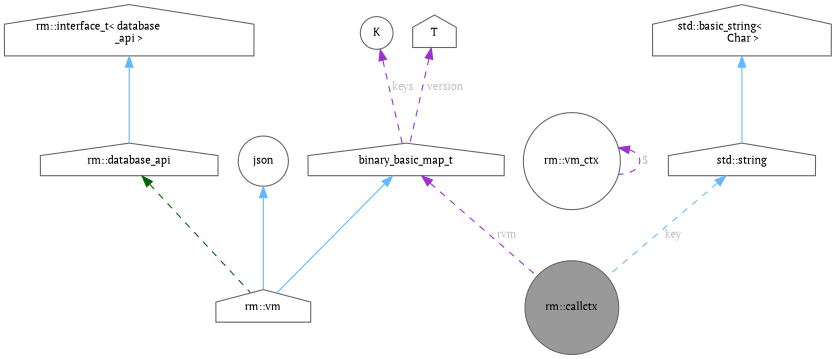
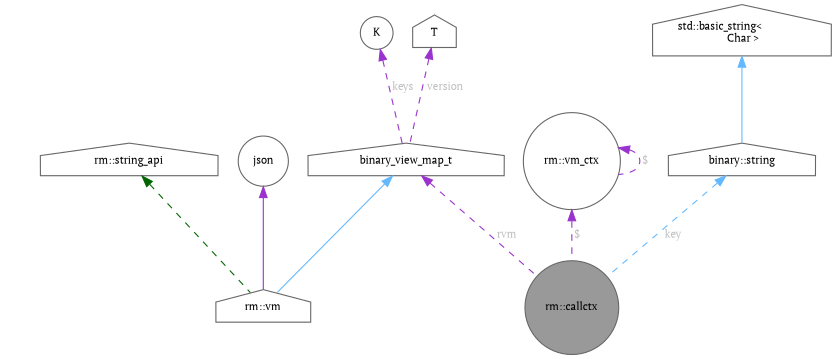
node "rm::interface_t< database _api >": removed
node "rm::database_api": label "rm::database_api" -> "rm::string_api"
node "binary_basic_map_t": label "binary_basic_map_t" -> "binary_view_map_t"
node "std::string": label "std::string" -> "binary::string"
edge "rm::callctx" -> "rm::vm_ctx": added, label "$"
edge "rm::vm" -> "json": color steelblue1 -> darkorchid3
